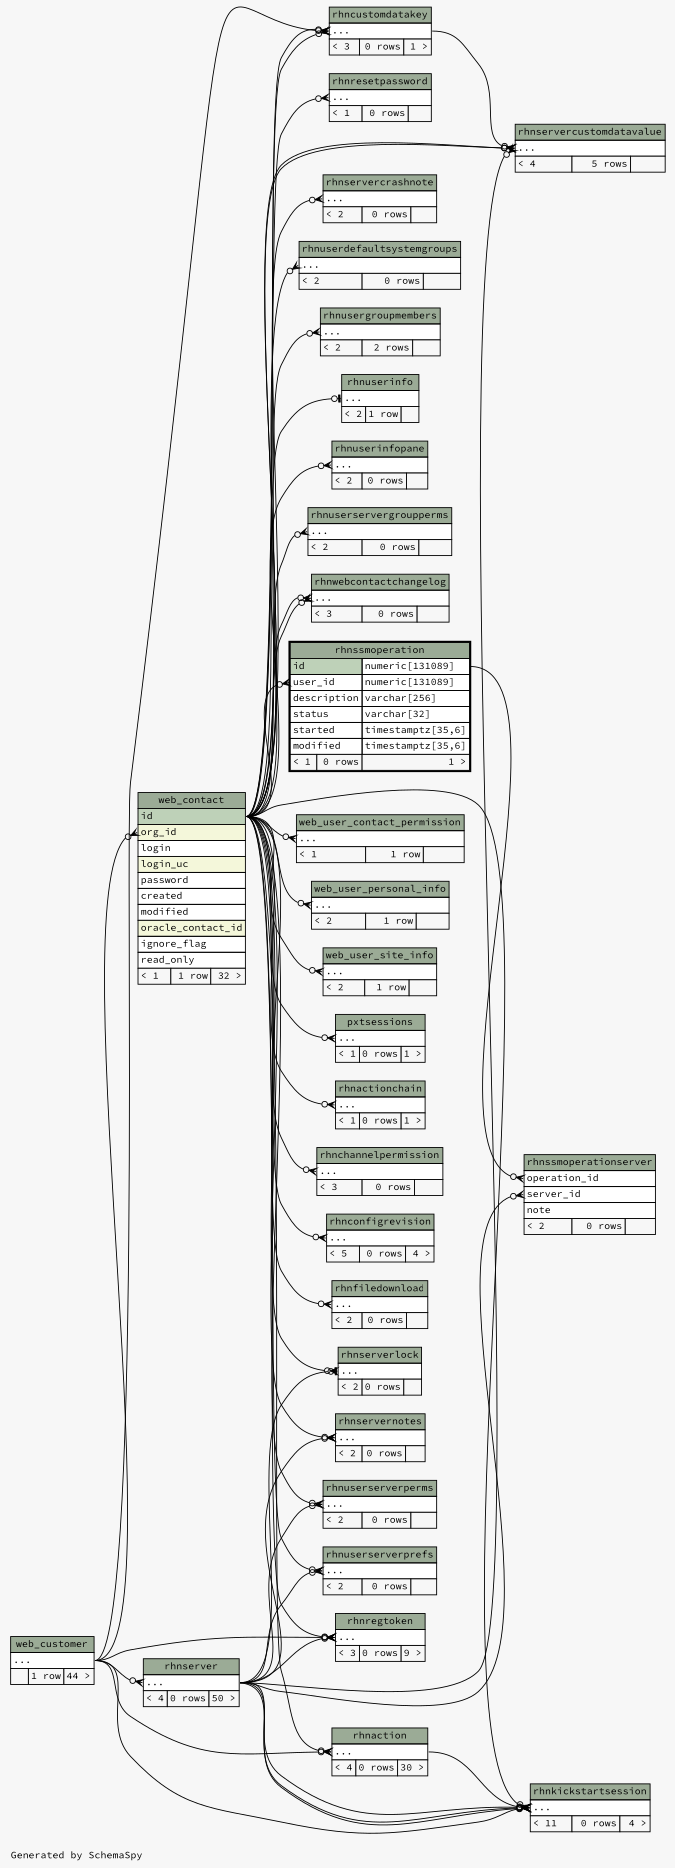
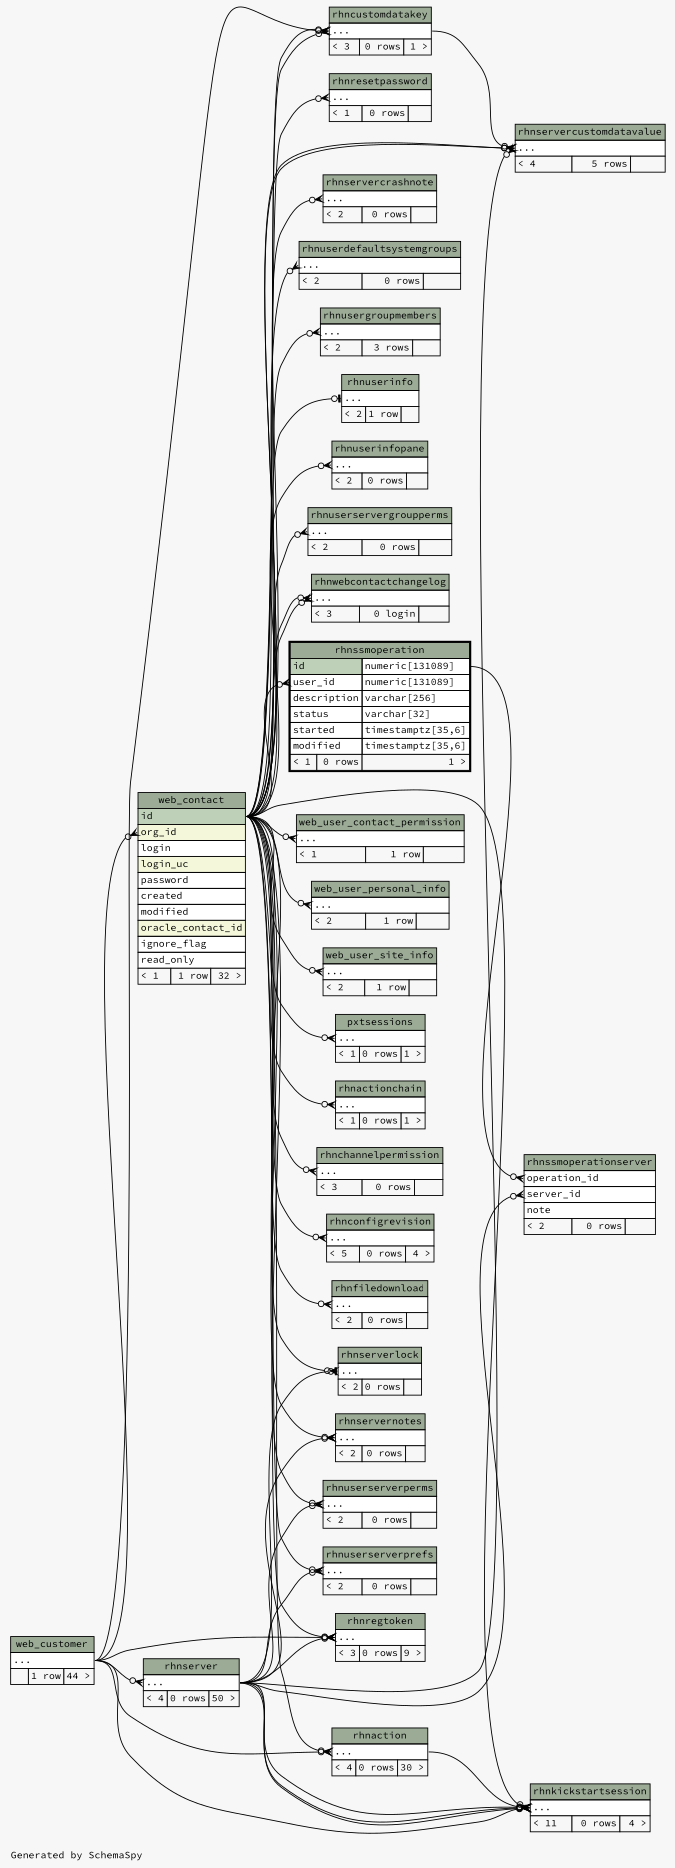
node "rhnusergroupmembers": text "2 rows" -> "3 rows"
node "rhnwebcontactchangelog": text "0 rows" -> "0 login"
